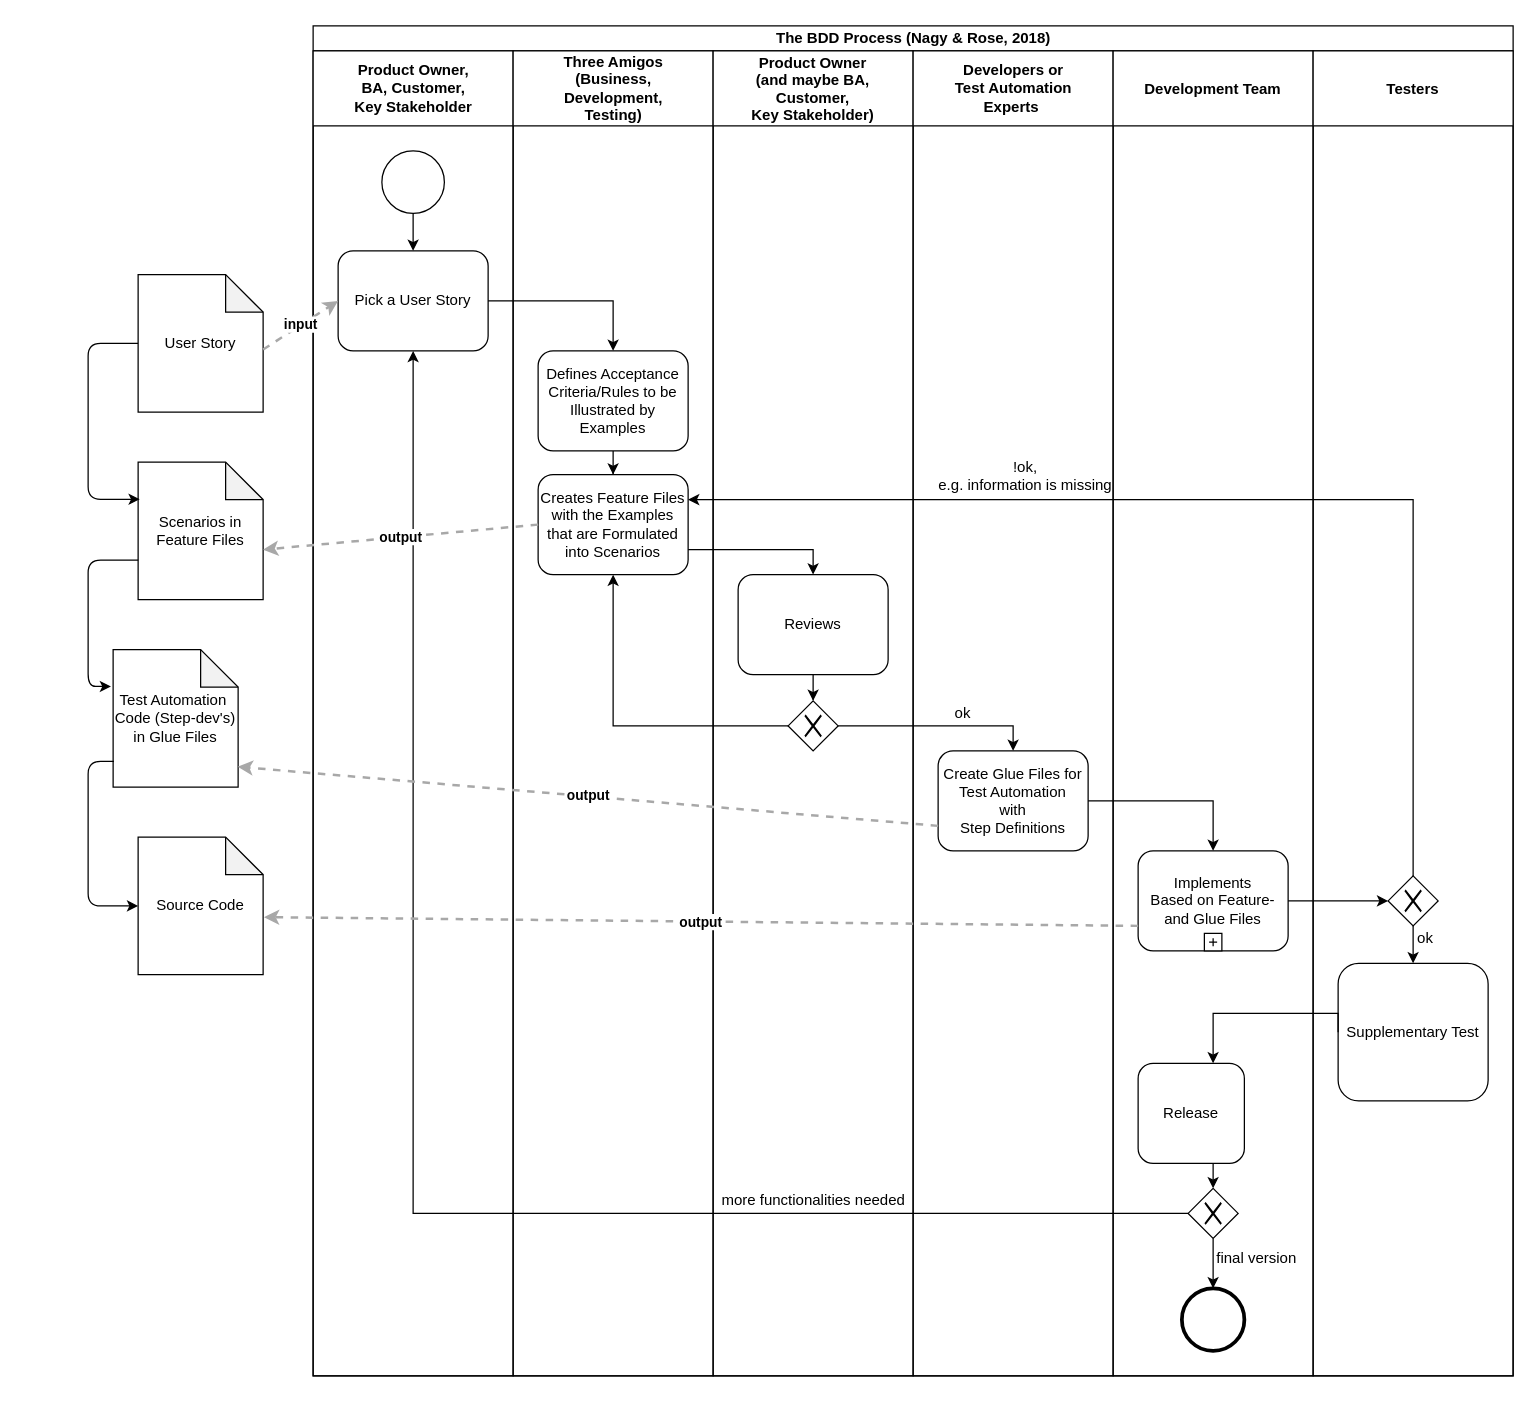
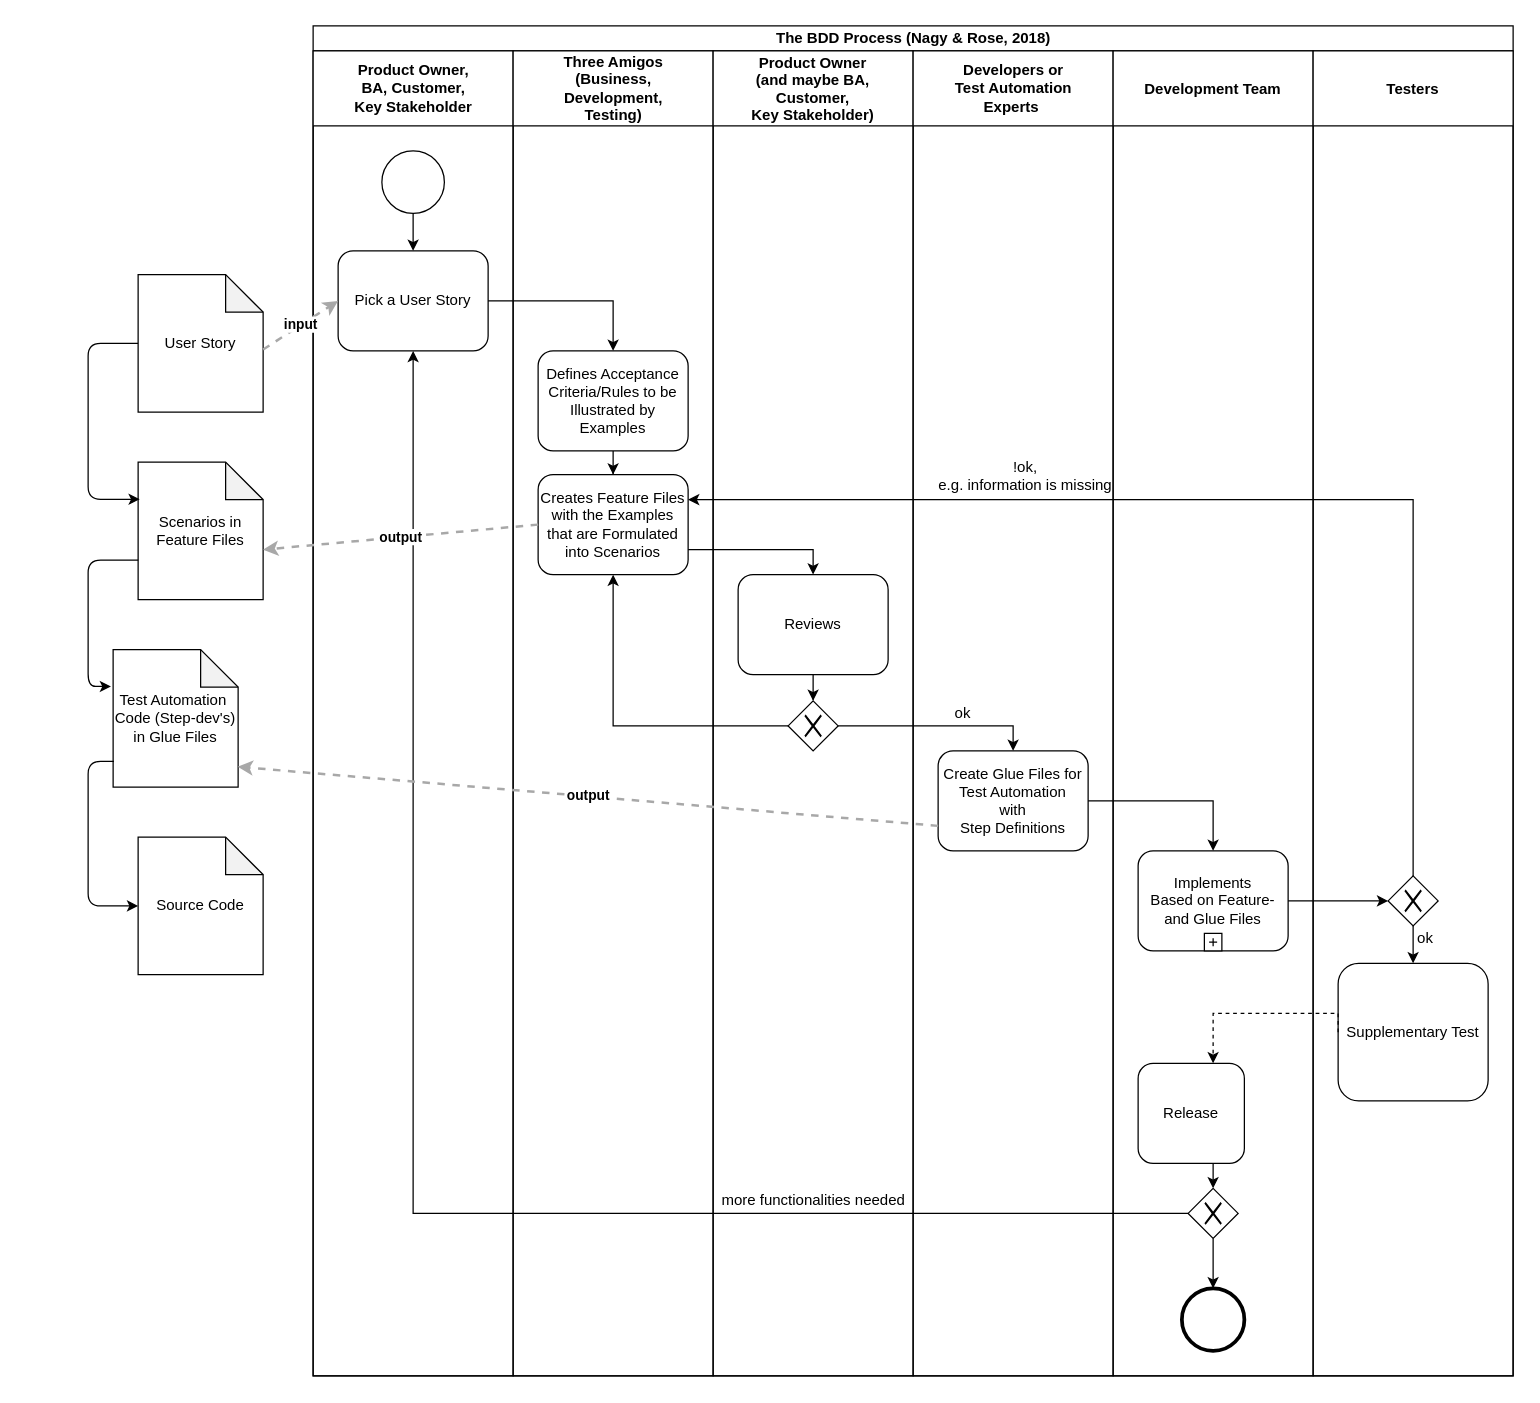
edge "Implements Based on Feature- and Glue Files" -> "Source Code": removed, label "output"
edge "Supplementary Test" -> "Release": style solid -> dashed
node "final version": removed
